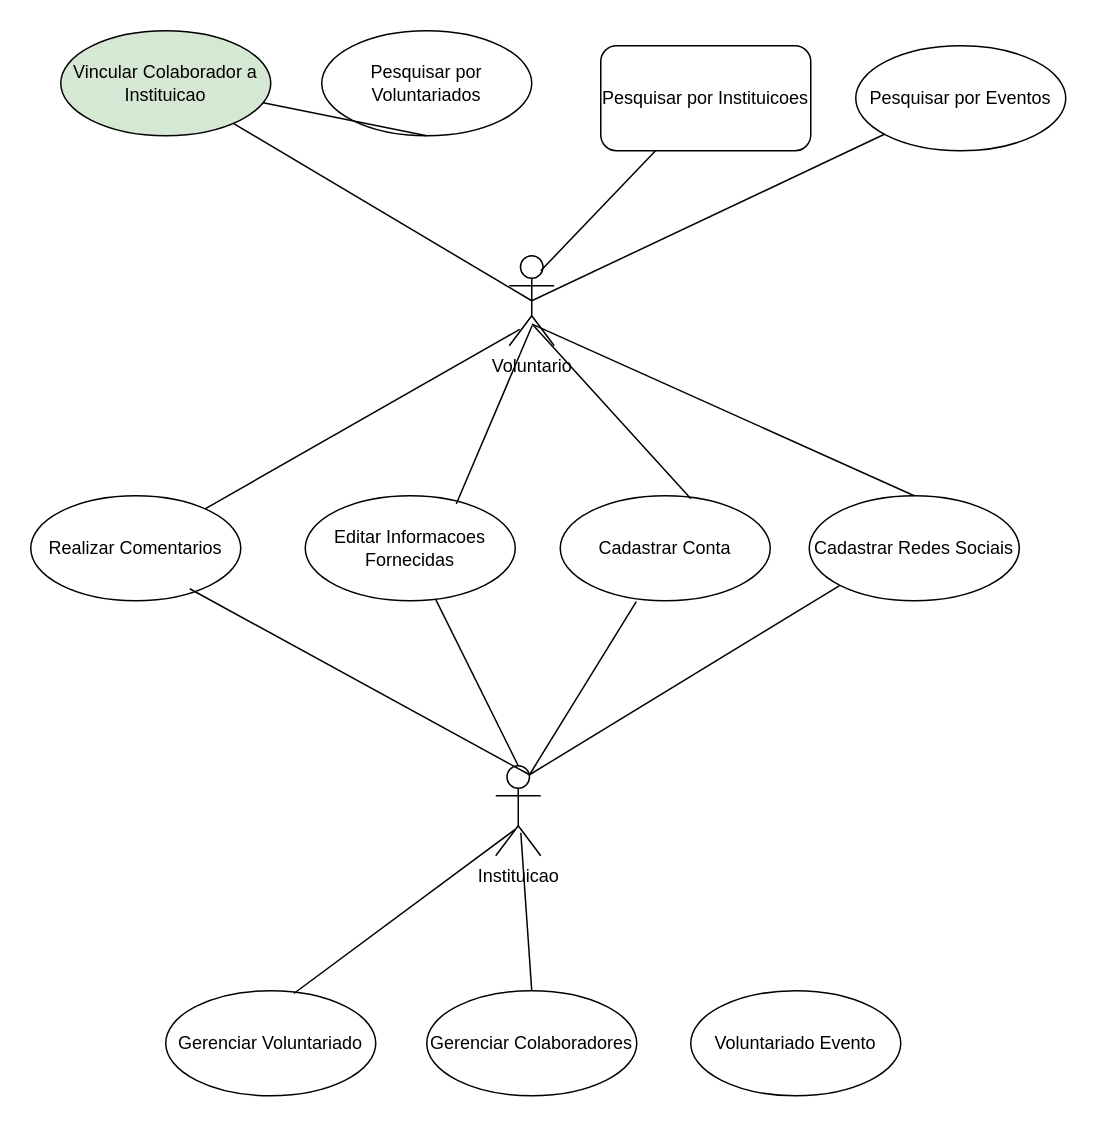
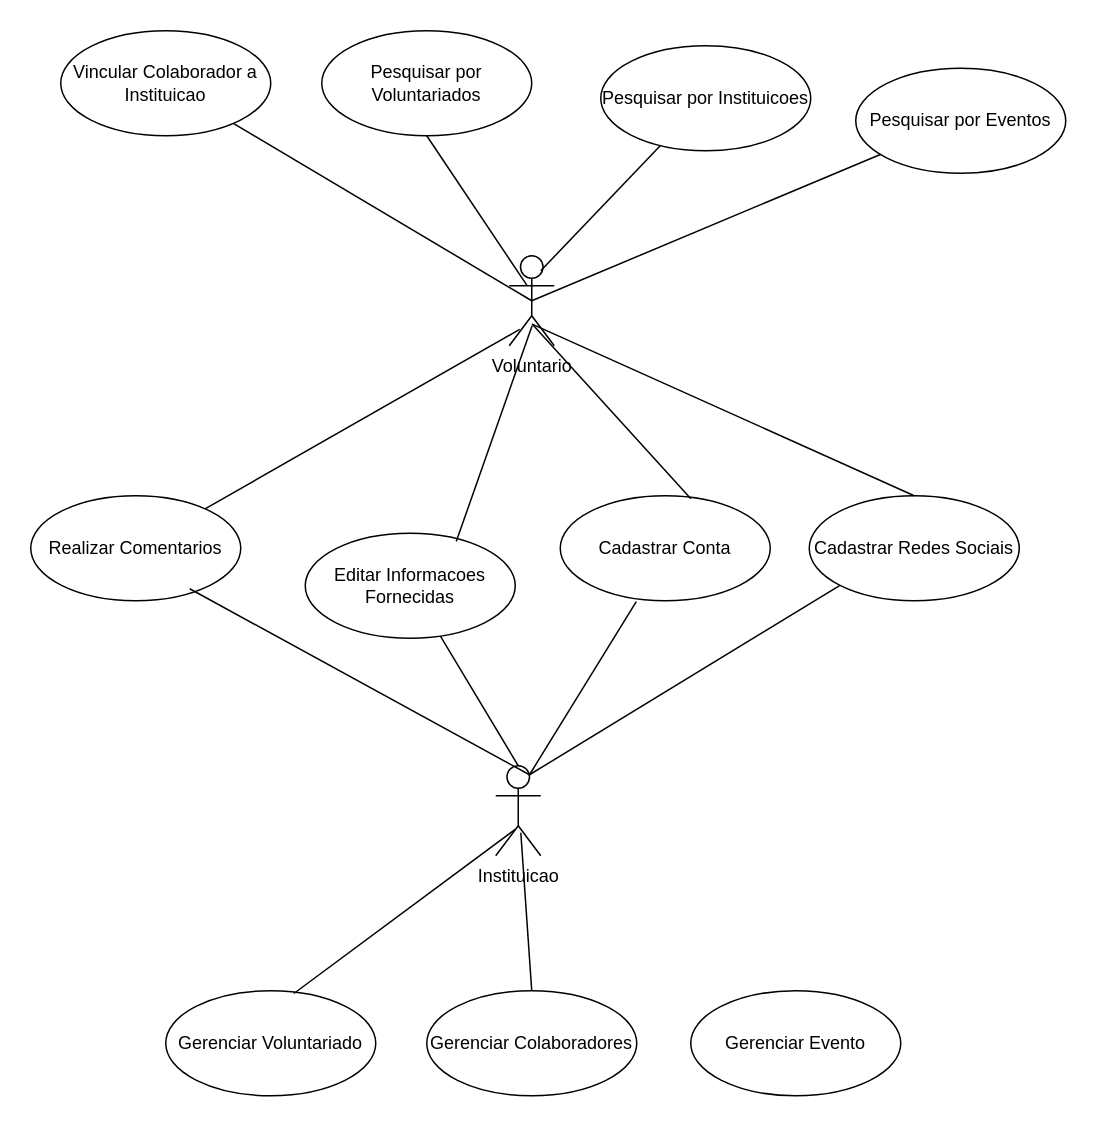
node "Vincular Colaborador a Instituicao": fillcolor #d5e8d4 -> #ffffff
node "Pesquisar por Instituicoes": shape rounded rectangle -> ellipse
node "Pesquisar por Eventos": moved (961, 98) -> (961, 121)
edge "Vincular Colaborador a Instituicao" -- "Pesquisar por Voluntariados": now "Voluntario" -- "Pesquisar por Voluntariados"
node "Editar Informacoes Fornecidas": moved (410, 548) -> (410, 586)
node "Voluntariado Evento": label "Voluntariado Evento" -> "Gerenciar Evento"
